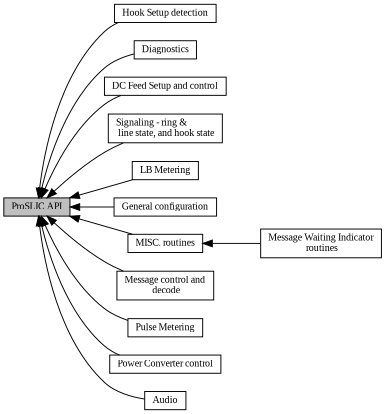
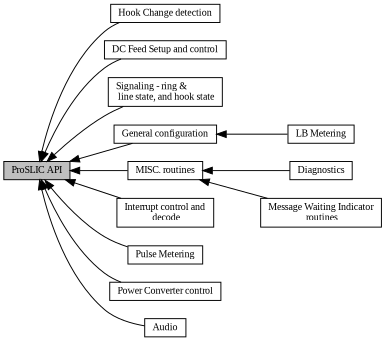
node "Hook Setup detection": label "Hook Setup detection" -> "Hook Change detection"
edge "Diagnostics" -> "ProSLIC API": now "Diagnostics" -> "MISC. routines"
edge "LB Metering" -> "ProSLIC API": now "LB Metering" -> "General configuration"
node "Message control and decode": label "Message control and decode" -> "Interrupt control and decode"
